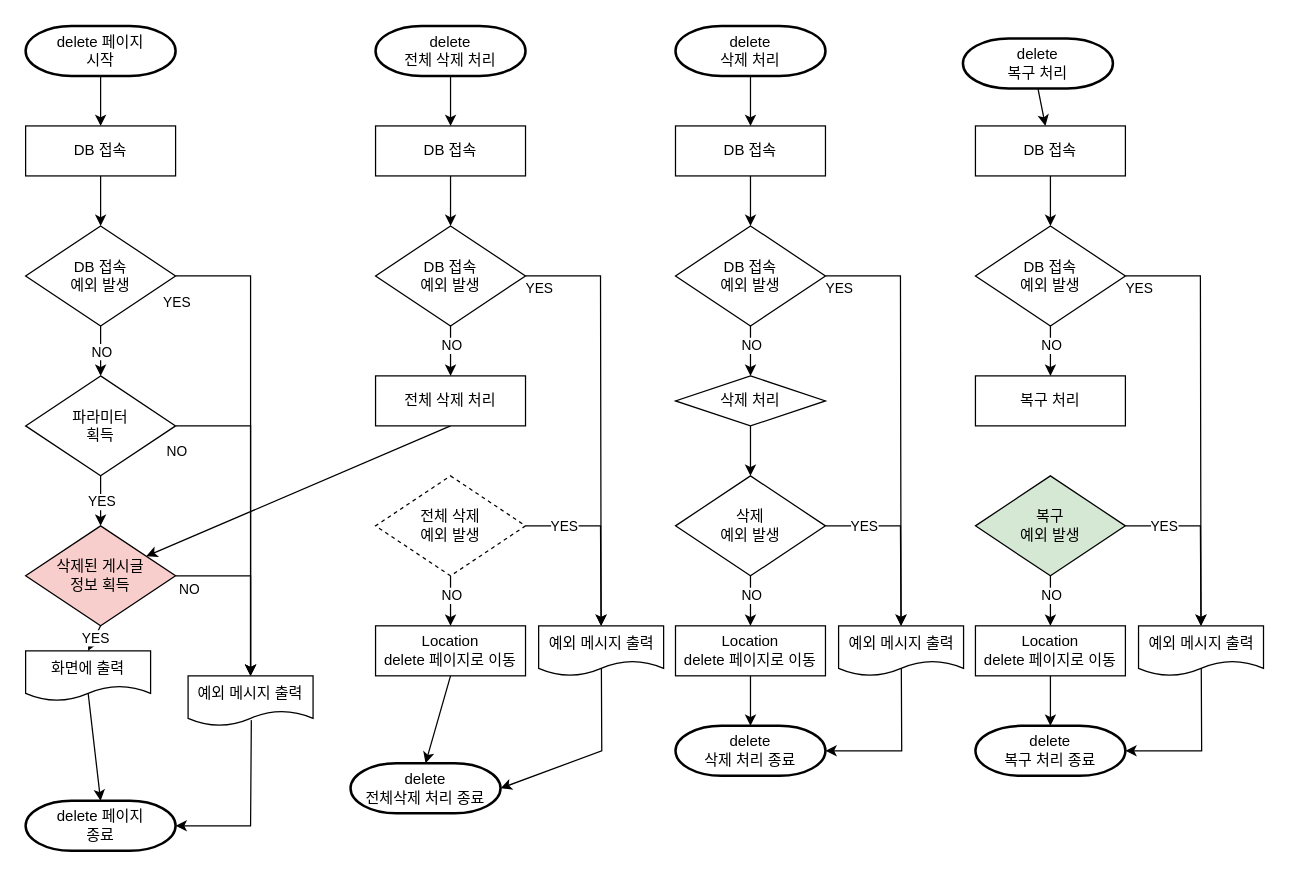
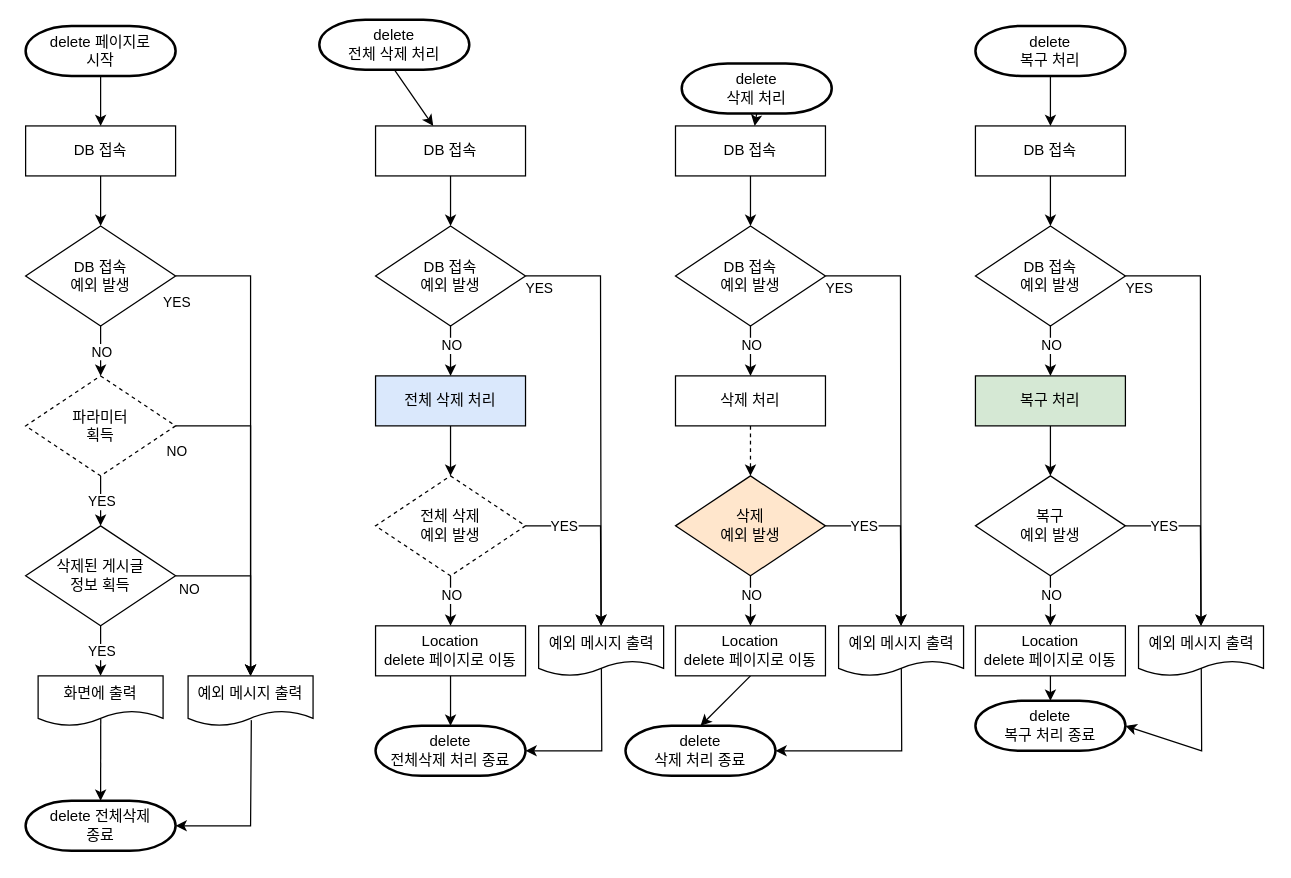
node "delete 페이지 시작": label "delete 페이지 시작" -> "delete 페이지로 시작"
node "delete 전체 삭제 처리": moved (451, 51) -> (394, 44)
node "delete 삭제 처리": moved (751, 51) -> (757, 88)
node "delete 복구 처리": moved (1038, 63) -> (1051, 51)
node "전체 삭제 처리": fillcolor #ffffff -> #dae8fc
node "삭제 처리": shape diamond -> rectangle
node "복구 처리": fillcolor #ffffff -> #d5e8d4
node "파라미터 획득": style solid -> dashed
edge "삭제 처리" -> "삭제 예외 발생": style solid -> dashed
edge "복구 처리" -> "복구 예외 발생": added
edge "전체 삭제 처리" -> "삭제된 게시글 정보 획득": now "전체 삭제 처리" -> "전체 삭제 예외 발생"
node "삭제 예외 발생": fillcolor #ffffff -> #ffe6cc
node "복구 예외 발생": fillcolor #d5e8d4 -> #ffffff
node "삭제된 게시글 정보 획득": fillcolor #f8cecc -> #ffffff
node "화면에 출력": moved (88, 676) -> (101, 701)
node "delete 삭제 처리 종료": moved (751, 751) -> (701, 751)
node "delete 복구 처리 종료": moved (1051, 751) -> (1051, 726)
node "delete 전체삭제 처리 종료": moved (426, 788) -> (451, 751)
node "delete 페이지 종료": label "delete 페이지 종료" -> "delete 전체삭제 종료"
